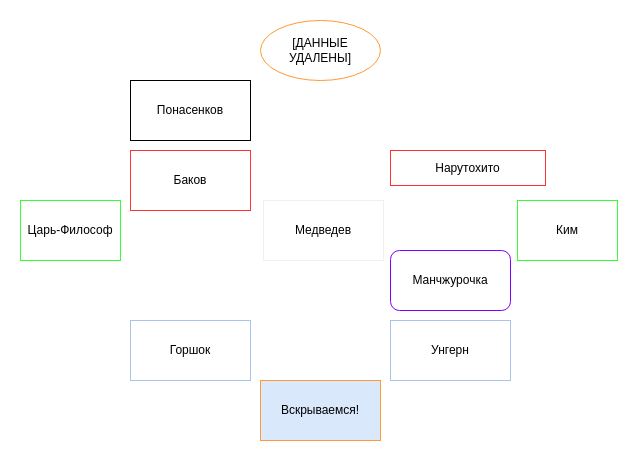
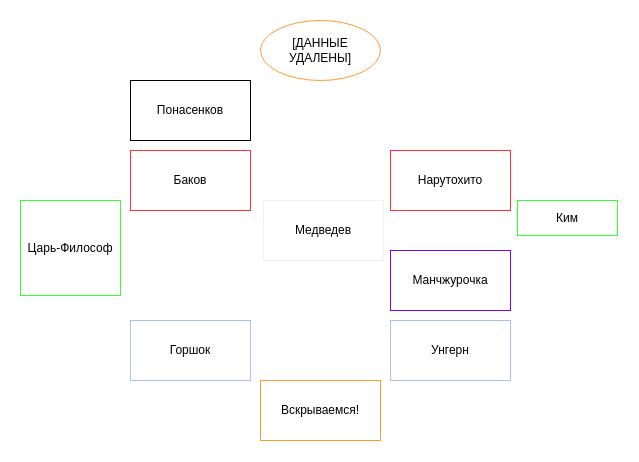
node "Нарутохито": size 155x35 -> 120x60
node "Царь-Философ": size 100x60 -> 100x95
node "Ким": size 100x60 -> 100x35
node "Манчжурочка": shape rounded rectangle -> rectangle
node "Вскрываемся!": fillcolor #dae8fc -> #ffffff
